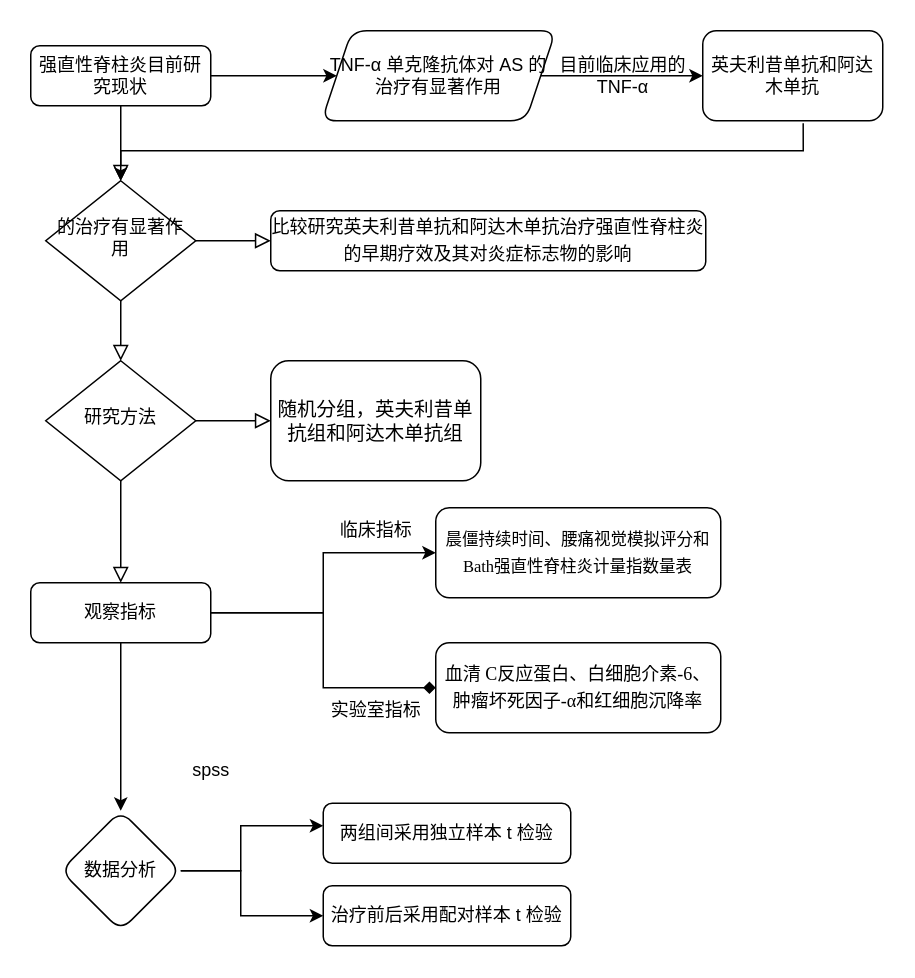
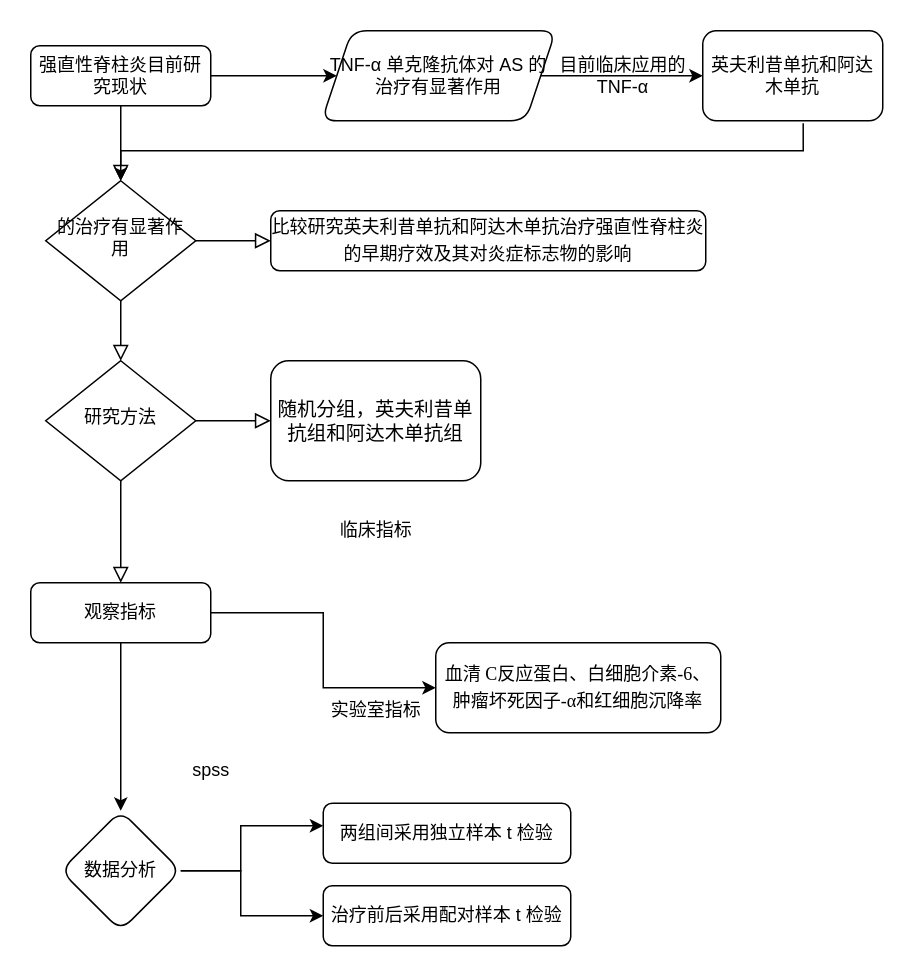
edge "观察指标" -> "晨僵持续时间、腰痛视觉模拟评分和Bath强直性脊柱炎计量指数量表": removed
node "晨僵持续时间、腰痛视觉模拟评分和Bath强直性脊柱炎计量指数量表": removed
edge "观察指标" -> "血清 C反应蛋白、白细胞介素-6、肿瘤坏死因子-α和红细胞沉降率": arrowhead diamond -> classic
